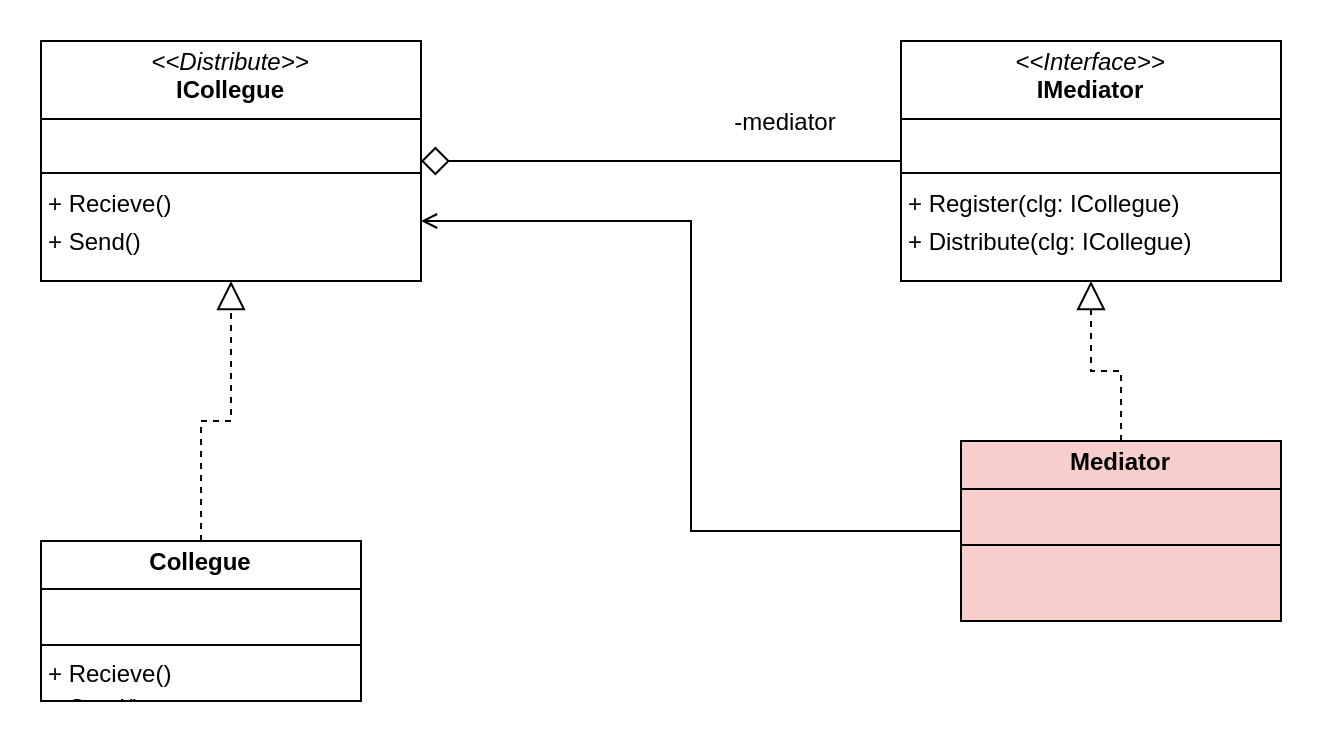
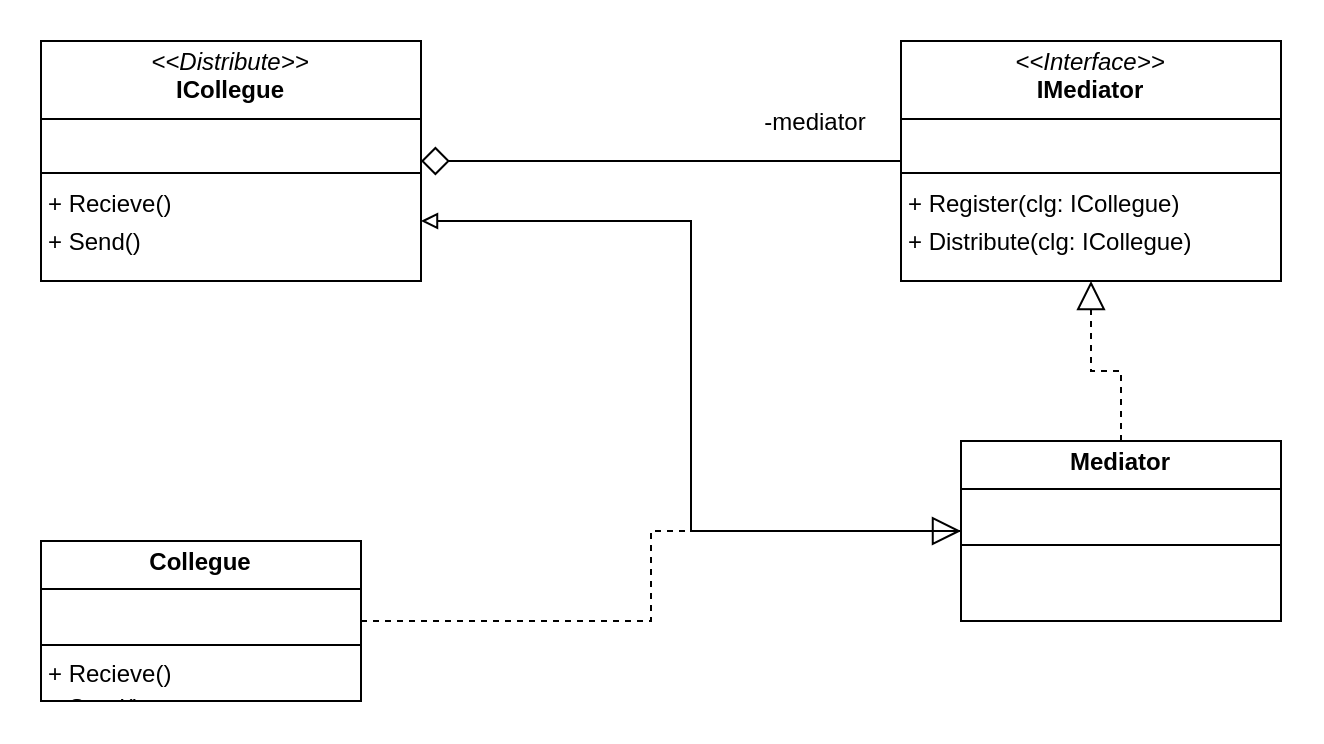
node "-mediator": moved (785, 123) -> (815, 123)
edge "Mediator" -> "<<Distribute>> ICollegue + Recieve() + Send()": arrowhead open -> block
edge "Collegue + Recieve() + Send()" -> "<<Distribute>> ICollegue + Recieve() + Send()": now "Collegue + Recieve() + Send()" -> "Mediator"
node "Mediator": fillcolor #f8cecc -> #ffffff
